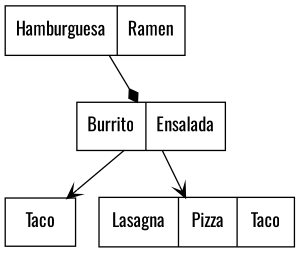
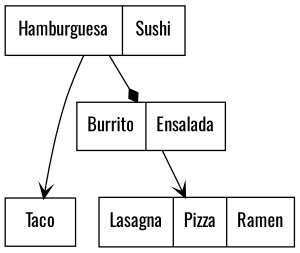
node "Hamburguesa": text "Ramen" -> "Sushi"
edge "Burrito" -> "Taco": now "Hamburguesa" -> "Taco"
node "Lasagna": text "Taco" -> "Ramen"
